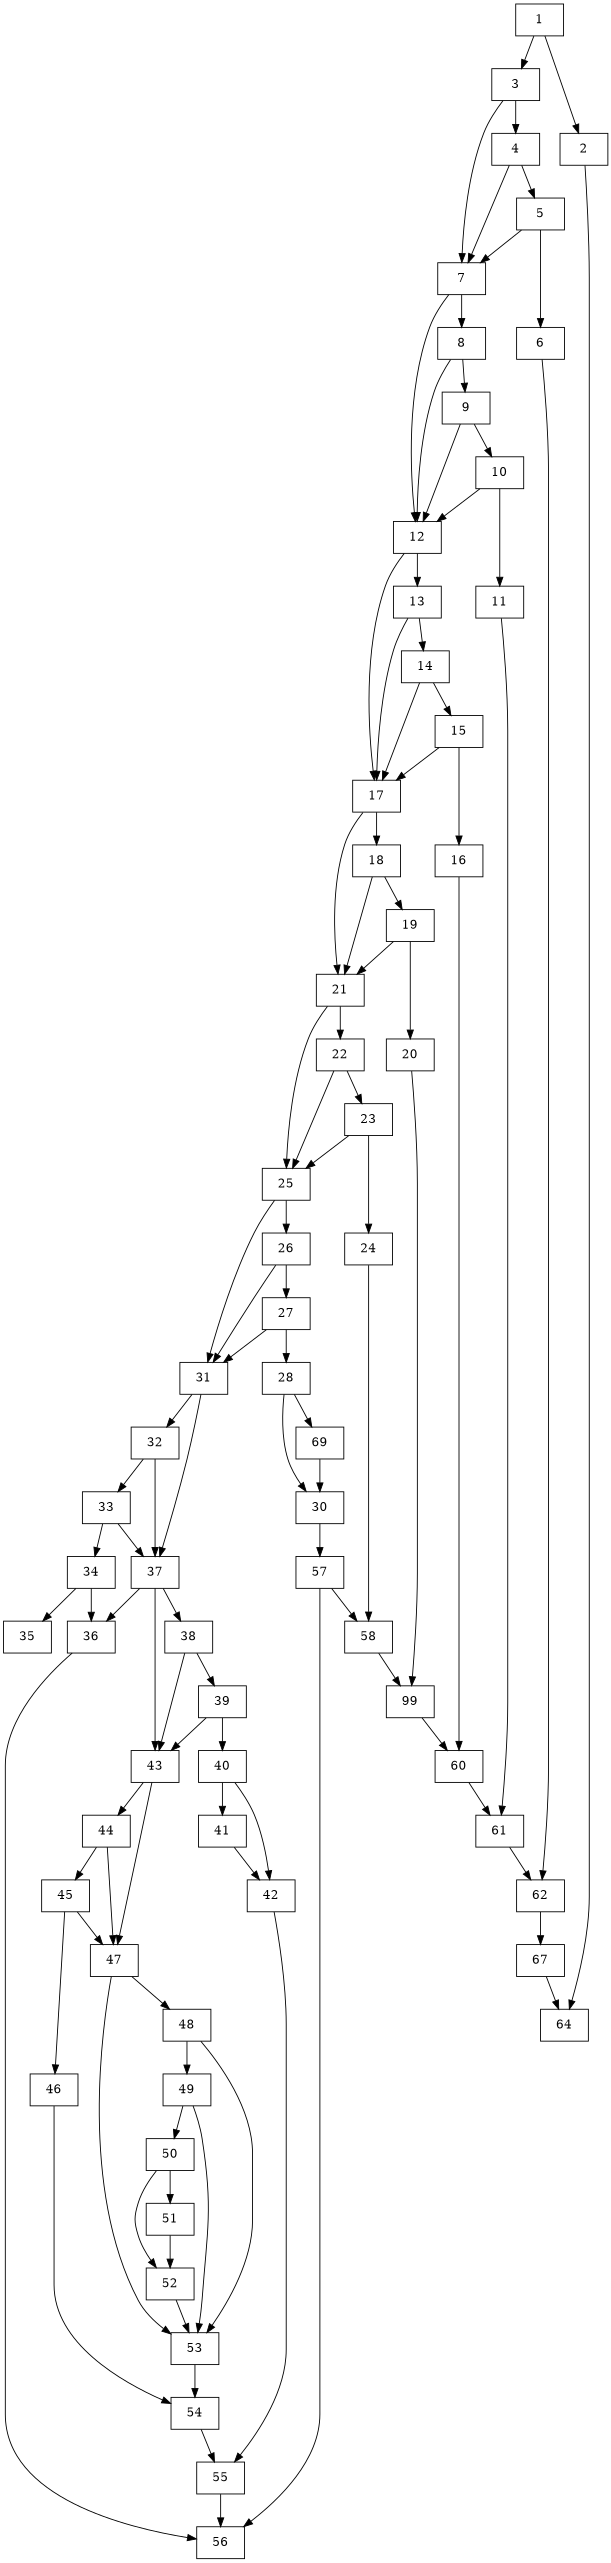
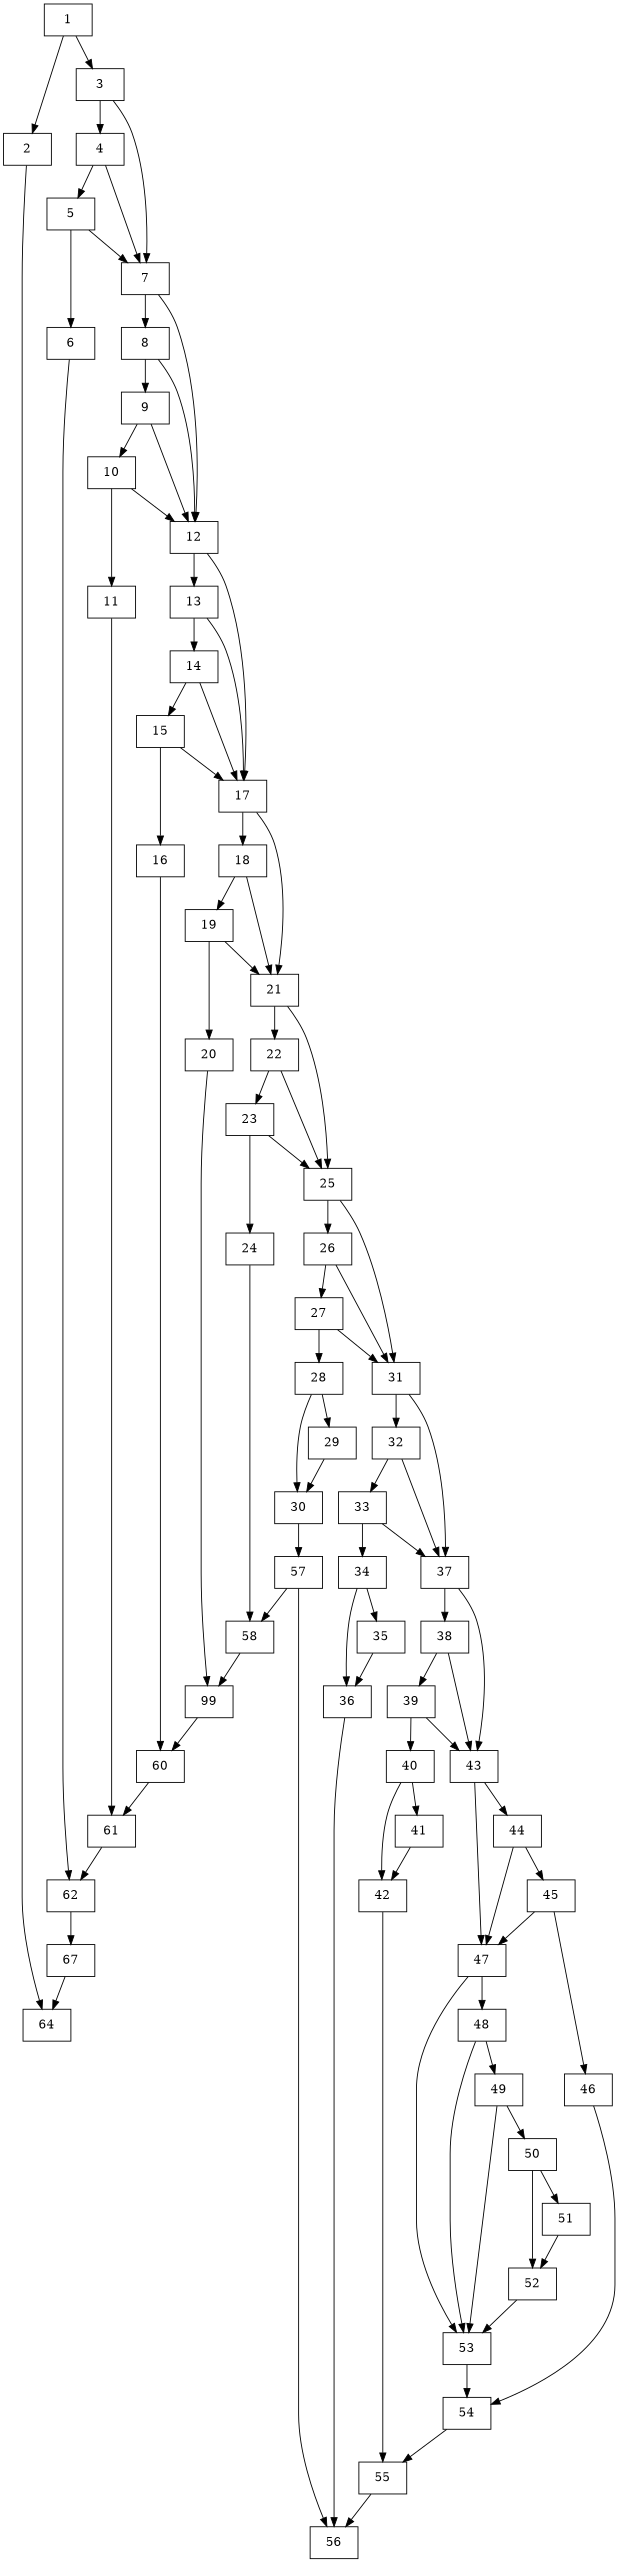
node "69": label "69" -> "29"
edge "37" -> "36": now "35" -> "36"
